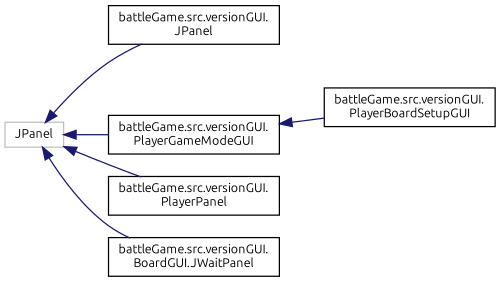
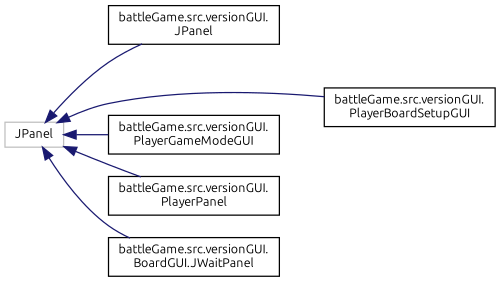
edge "battleGame.src.versionGUI. PlayerBoardSetupGUI" -> "battleGame.src.versionGUI. PlayerGameModeGUI": now "battleGame.src.versionGUI. PlayerBoardSetupGUI" -> "JPanel"
